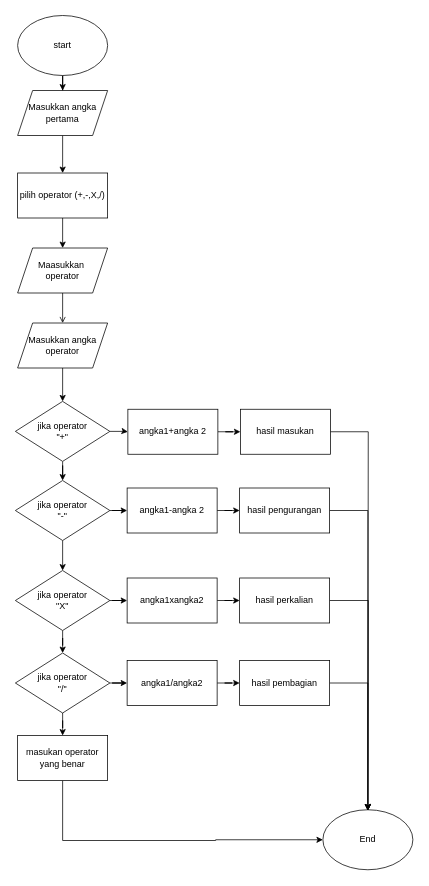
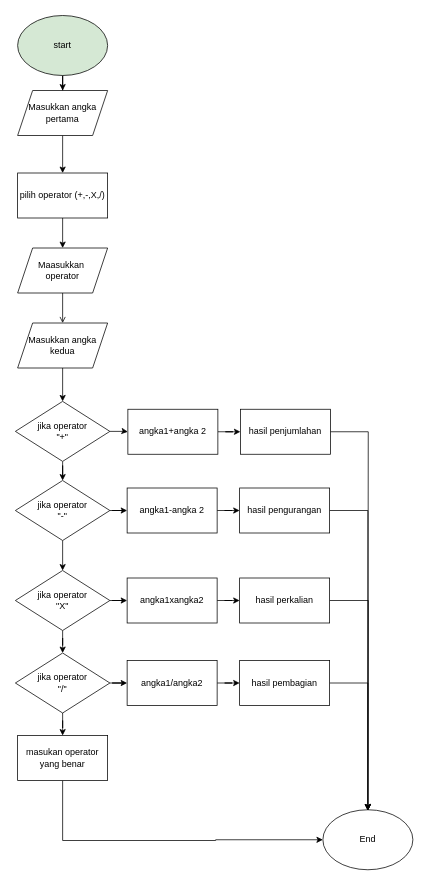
node "start": fillcolor #ffffff -> #d5e8d4
node "Masukkan angka operator": label "Masukkan angka operator" -> "Masukkan angka kedua"
node "hasil masukan": label "hasil masukan" -> "hasil penjumlahan"
